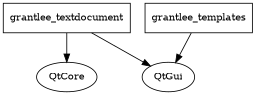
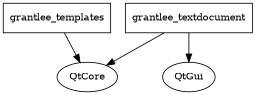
edge "grantlee_templates" -> "QtGui": now "grantlee_templates" -> "QtCore"
